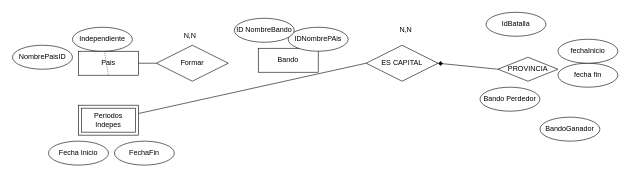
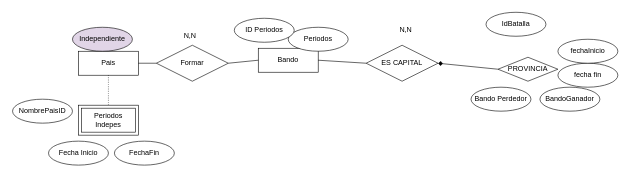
node "ID NombreBando": label "ID NombreBando" -> "ID Periodos"
node "Independiente": fillcolor #ffffff -> #e1d5e7
node "IDNombrePAis": label "IDNombrePAis" -> "Periodos"
node "NombrePaisID": moved (42, 57) -> (42, 111)
edge "Bando" -- "Formar": added
edge "Independiente" -- "Pais": now "Periodos Indepes" -- "Pais"
edge "ES CAPITAL" -- "Periodos Indepes": now "ES CAPITAL" -- "Bando"
node "Bando Perdedor": moved (510, 99) -> (501, 99)
node "BandoGanador": moved (570, 129) -> (570, 99)
